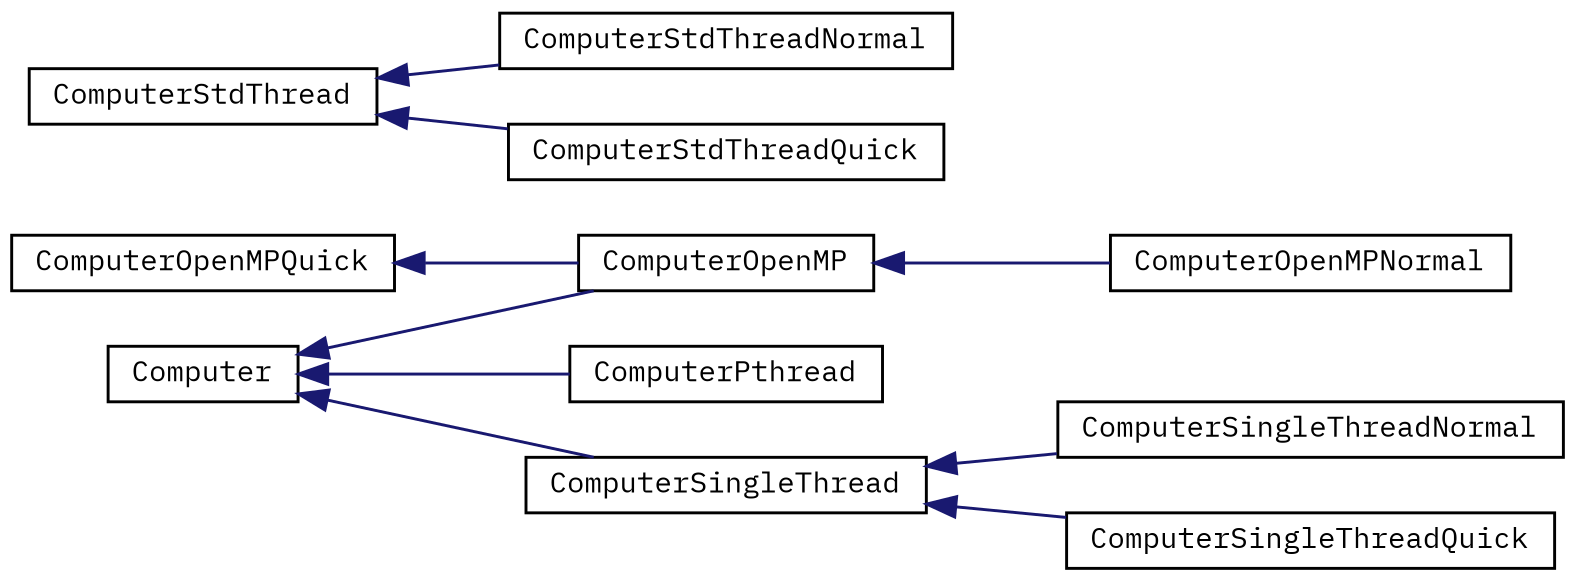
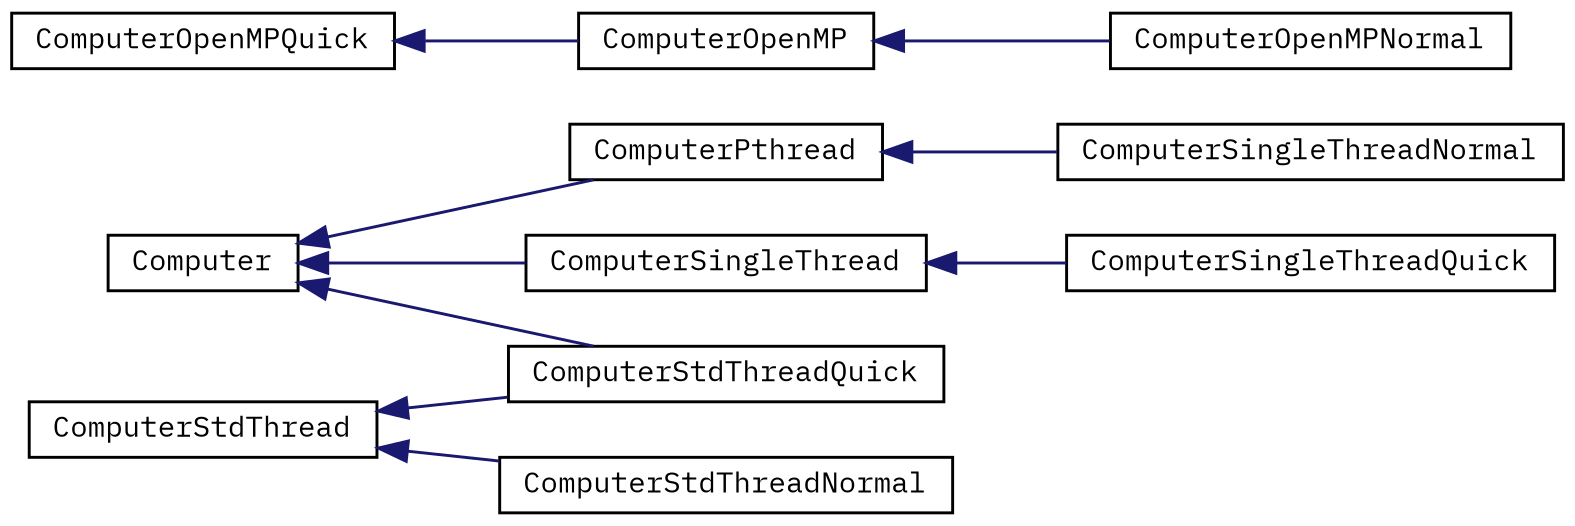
edge "ComputerOpenMP" -> "Computer": now "ComputerStdThreadQuick" -> "Computer"
edge "ComputerSingleThreadNormal" -> "ComputerSingleThread": now "ComputerSingleThreadNormal" -> "ComputerPthread"
